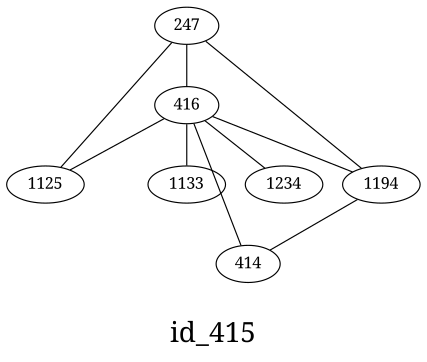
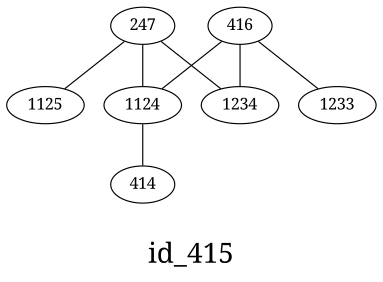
edge "247" -- "416": now "247" -- "1234"
edge "416" -- "1125": removed
node "1133": label "1133" -> "1233"
edge "416" -- "414": removed
node "1194": label "1194" -> "1124"
